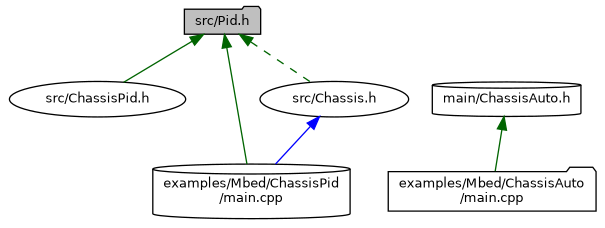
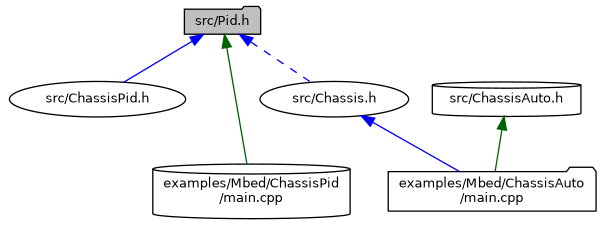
edge "src/ChassisPid.h" -> "src/Pid.h": color darkgreen -> blue
edge "src/Chassis.h" -> "src/Pid.h": color darkgreen -> blue
node "main/ChassisAuto.h": label "main/ChassisAuto.h" -> "src/ChassisAuto.h"
edge "examples/Mbed/ChassisPid /main.cpp" -> "src/Chassis.h": now "examples/Mbed/ChassisAuto /main.cpp" -> "src/Chassis.h"
